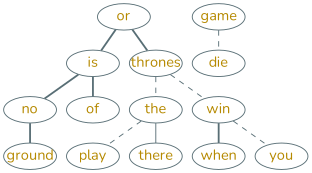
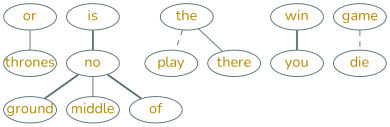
edge "or" -- "is": removed
edge "or" -- "thrones": style bold -> solid
edge "is" -- "of": now "no" -- "of"
edge "thrones" -- "the": removed
edge "thrones" -- "win": removed
node "middle": added
edge "win" -- "you": style dashed -> bold
node "when": removed
